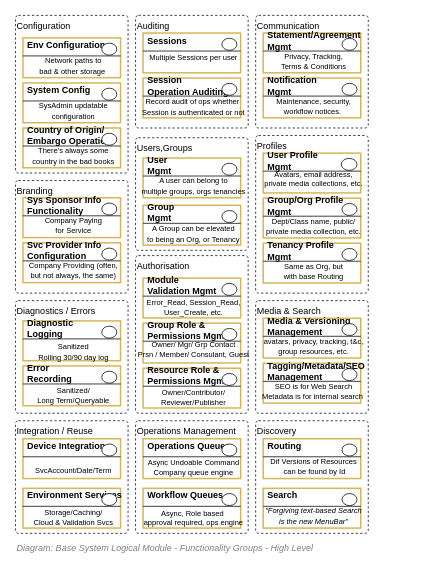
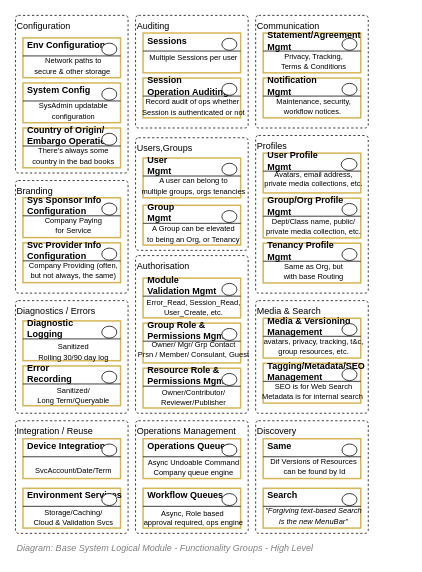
node "Network paths to bad & other storage": label "Network paths to bad & other storage" -> "Network paths to secure & other storage"
node "Sys Sponsor Info Functionality": label "Sys Sponsor Info Functionality" -> "Sys Sponsor Info Configuration"
node "Routing": label "Routing" -> "Same"
